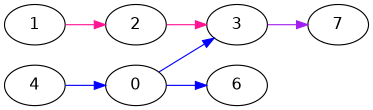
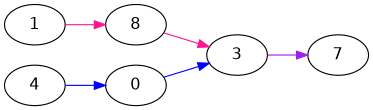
node "2": label "2" -> "8"
node "6": removed
